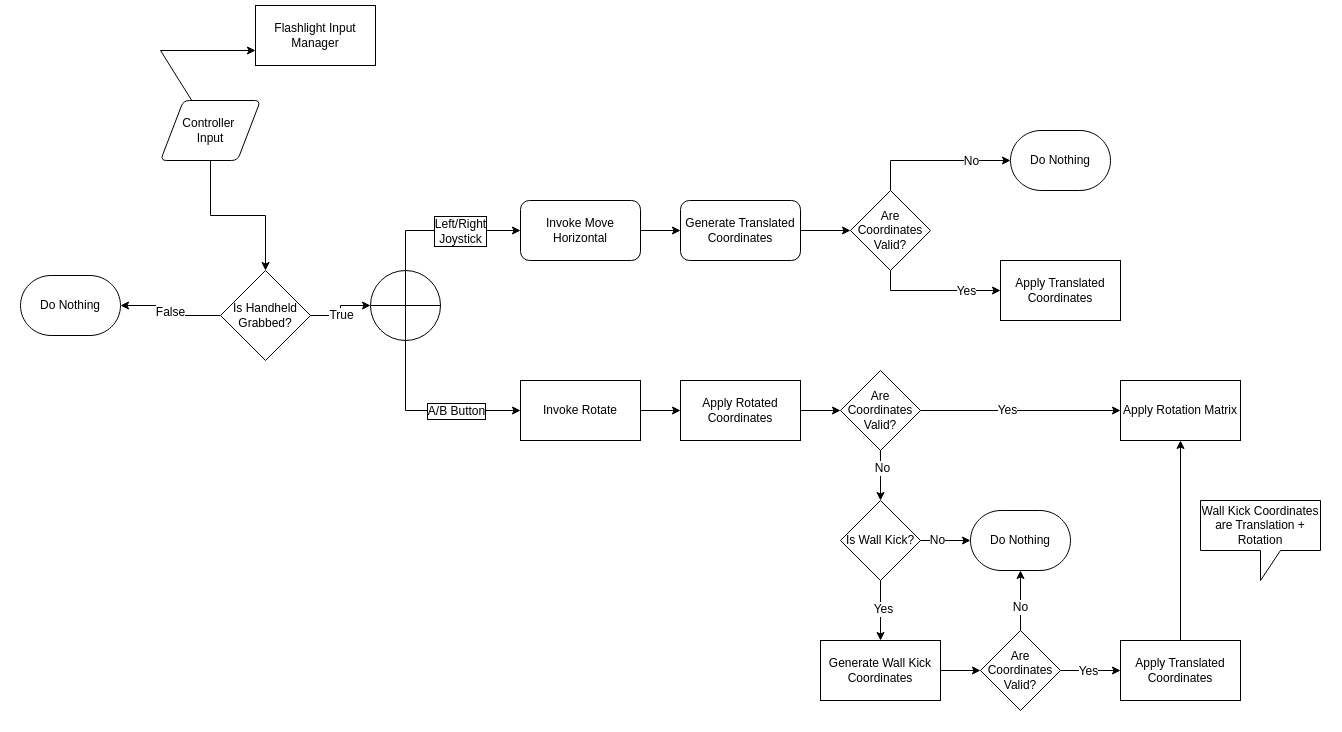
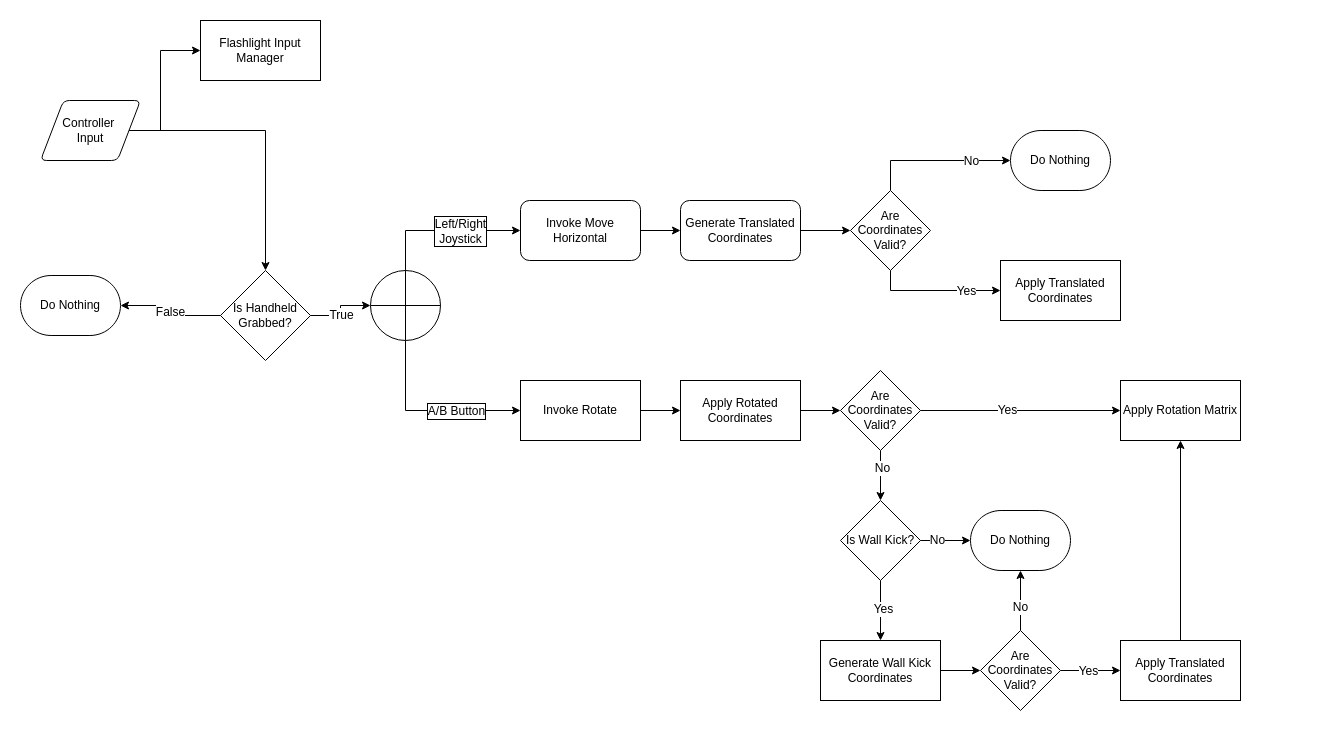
node "Flashlight Input Manager": moved (316, 36) -> (261, 51)
node "Controller Input": moved (211, 131) -> (91, 131)
node "Wall Kick Coordinates are Translation + Rotation": removed
